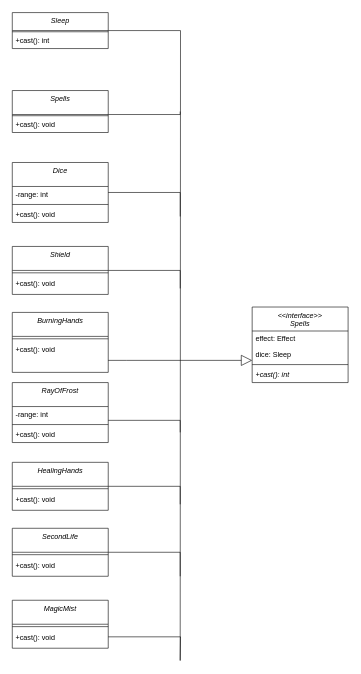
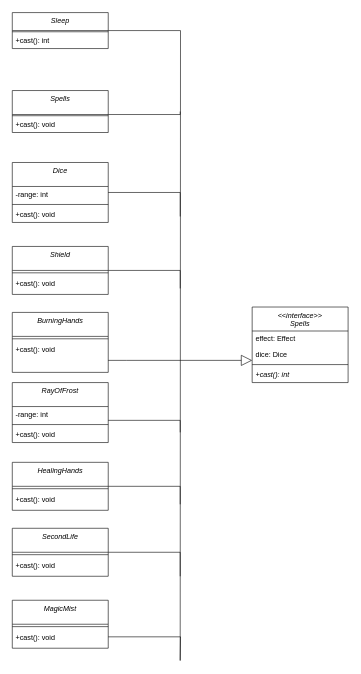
node "dice: Sleep": label "dice: Sleep" -> "dice: Dice"
